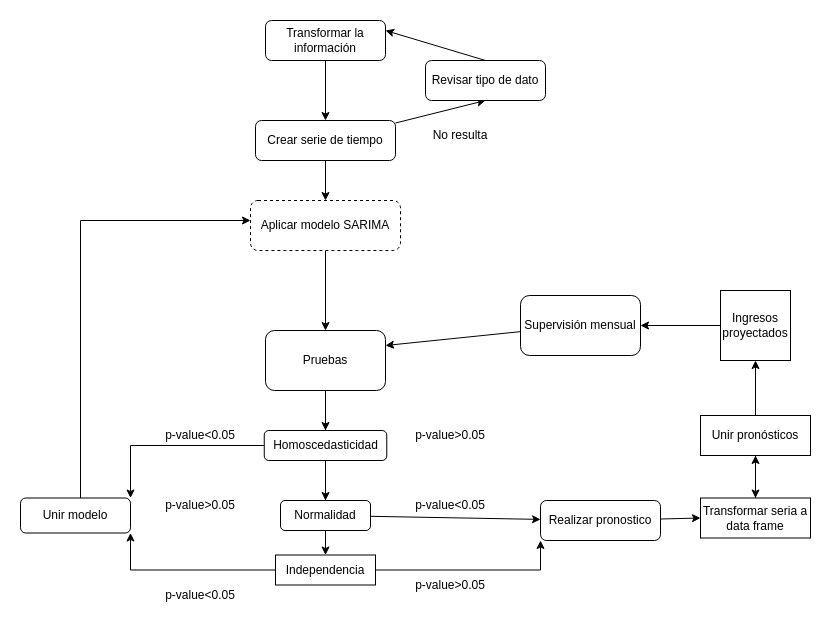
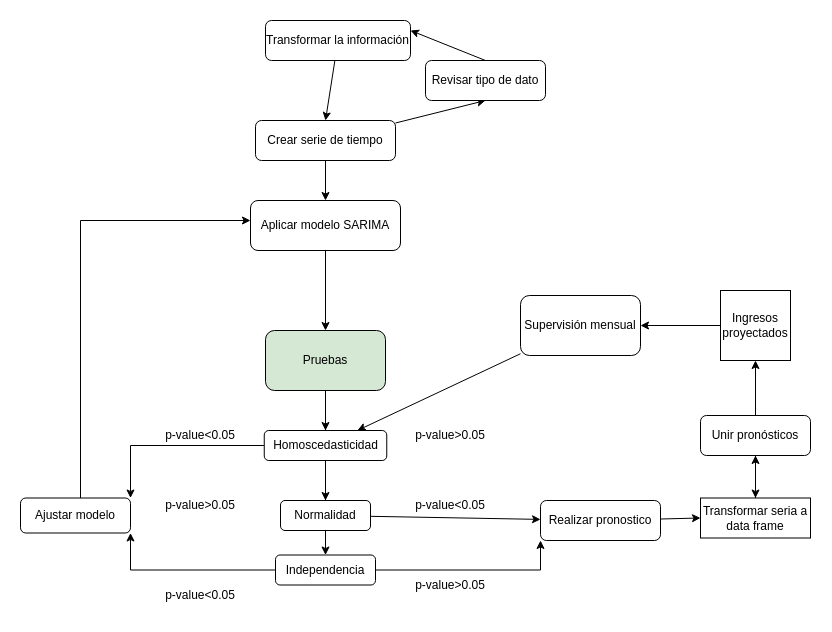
node "Transformar la información": size 120x40 -> 145x40
node "No resulta": removed
node "Aplicar modelo SARIMA": style dashed -> solid
edge "Supervisión mensual" -> "Pruebas": now "Supervisión mensual" -> "Homoscedasticidad"
node "Pruebas": fillcolor #ffffff -> #d5e8d4
node "Unir pronósticos": shape rectangle -> rounded rectangle
node "Unir modelo": label "Unir modelo" -> "Ajustar modelo"
node "Independencia": shape rectangle -> rounded rectangle
